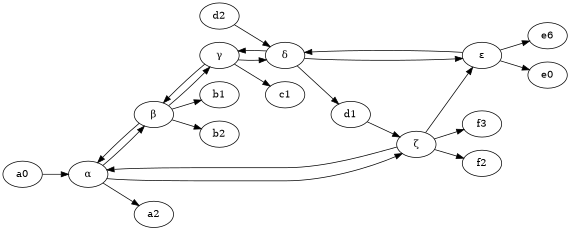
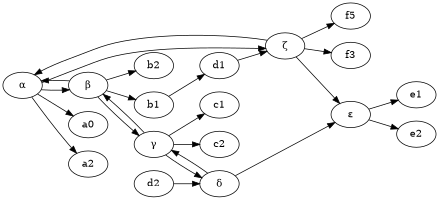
node "e6": label "e6" -> "e1"
edge "ε" -> "δ": removed
node "e0": label "e0" -> "e2"
edge "δ" -> "d1": now "b1" -> "d1"
node "c2": added
node "f2": label "f2" -> "f5"
edge "a0" -> "α": reversed
